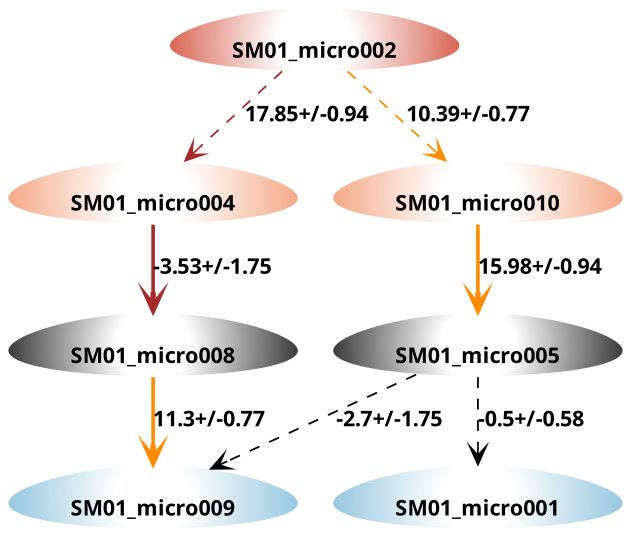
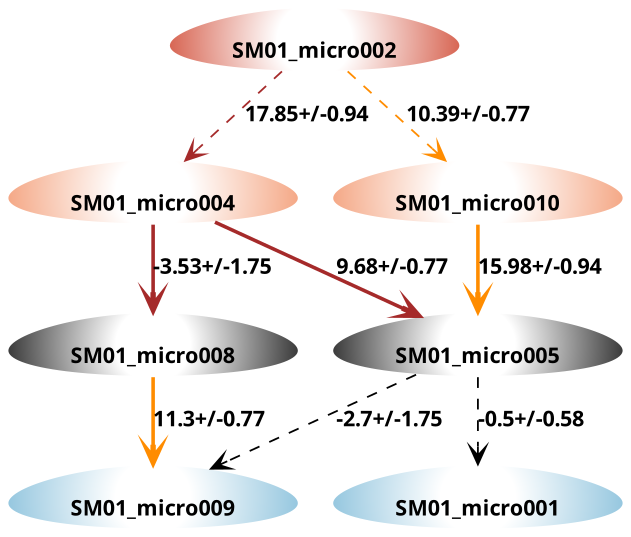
edge "SM01_micro004" -> "SM01_micro005": added, label "9.68+/-0.77"
